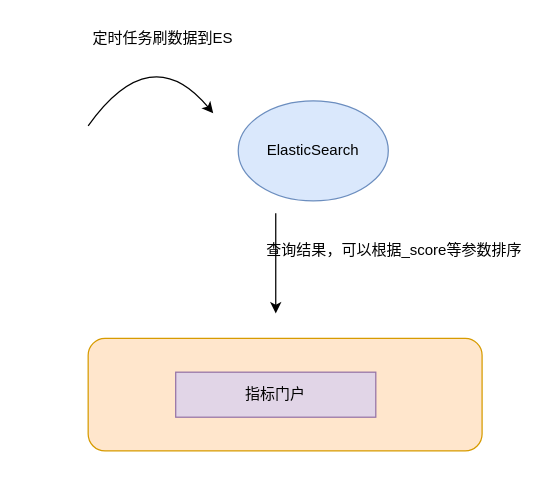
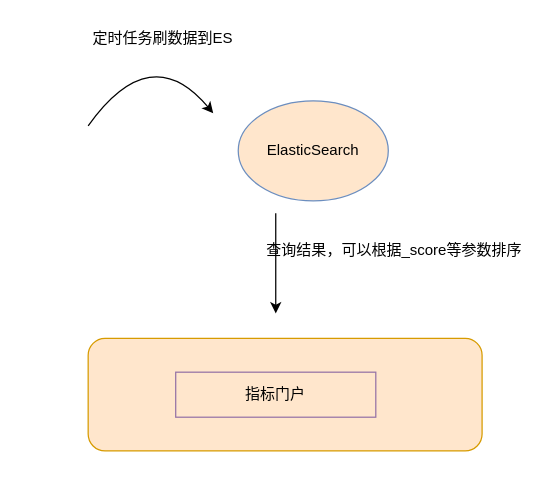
node "ElasticSearch": fillcolor #dae8fc -> #ffe6cc
node "指标门户": fillcolor #e1d5e7 -> #ffe6cc
